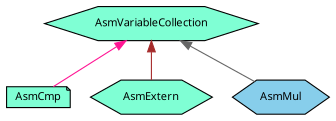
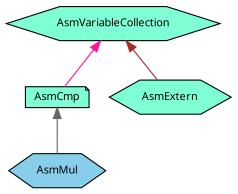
edge "AsmMul" -> "AsmVariableCollection": now "AsmMul" -> "AsmCmp"
